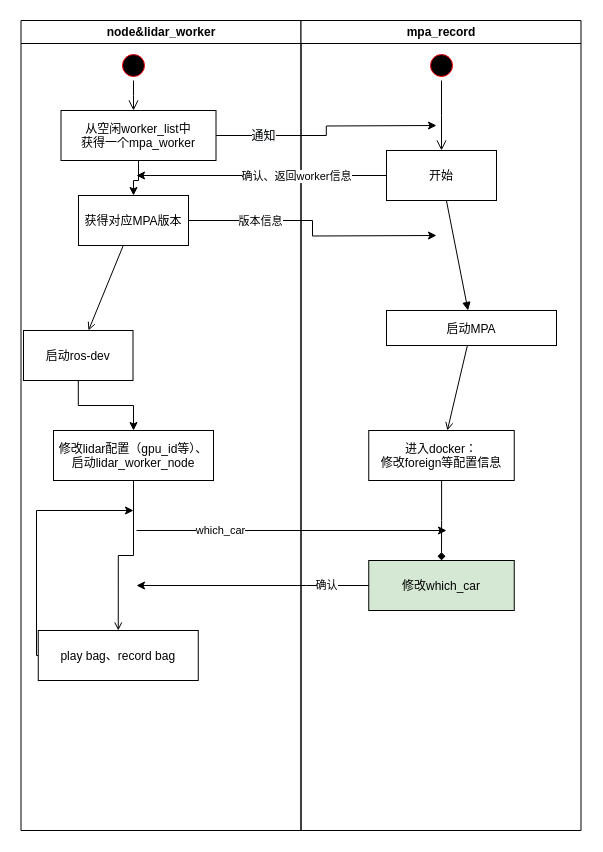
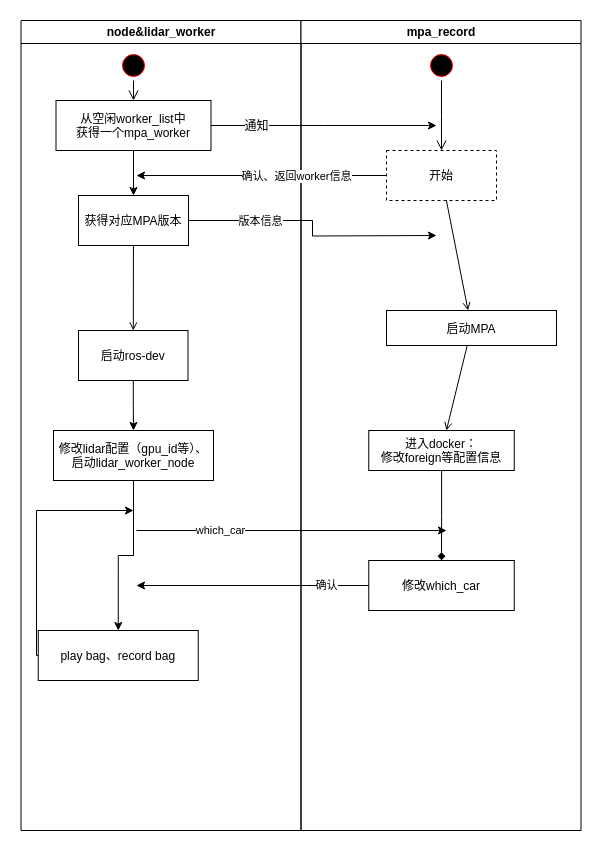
node "从空闲worker_list中 获得一个mpa_worker": moved (139, 136) -> (134, 126)
node "开始": style solid -> dashed
edge "开始" -> "启动MPA": arrowhead block -> open
node "启动ros-dev": moved (78, 356) -> (133, 356)
node "进入docker： 修改foreign等配置信息": size 146x50 -> 146x40
node "修改which_car": fillcolor #d5e8d4 -> #ffffff
edge "修改lidar配置（gpu_id等）、 启动lidar_worker_node" -> "play bag、record bag": arrowhead open -> classic
